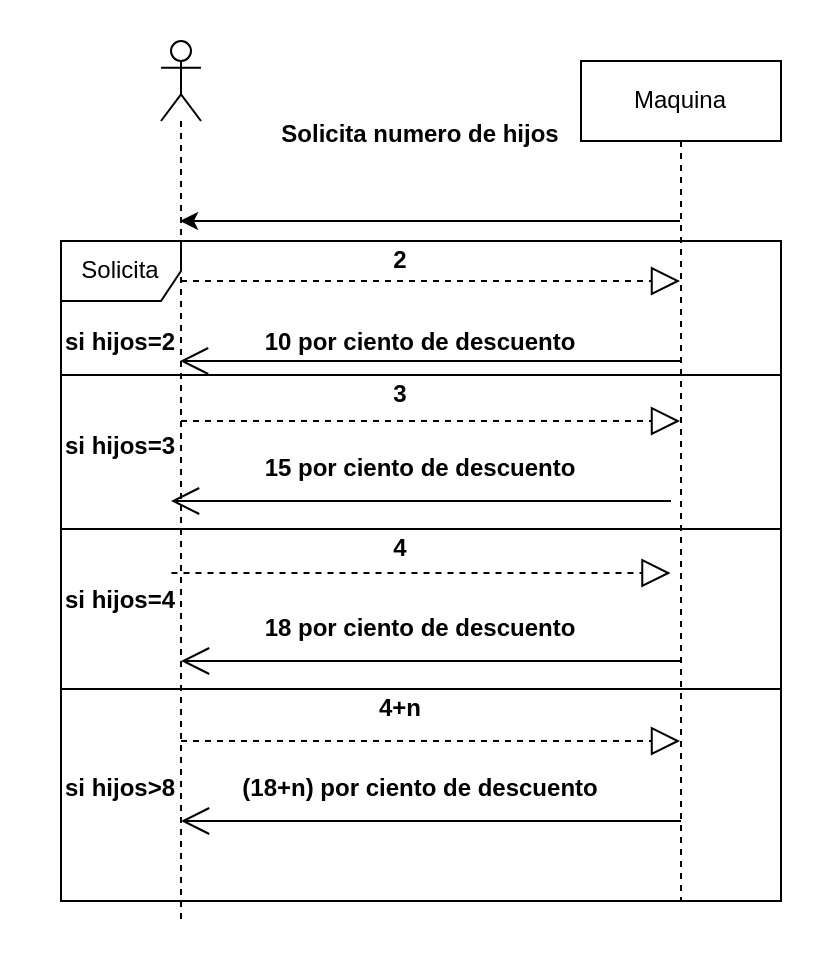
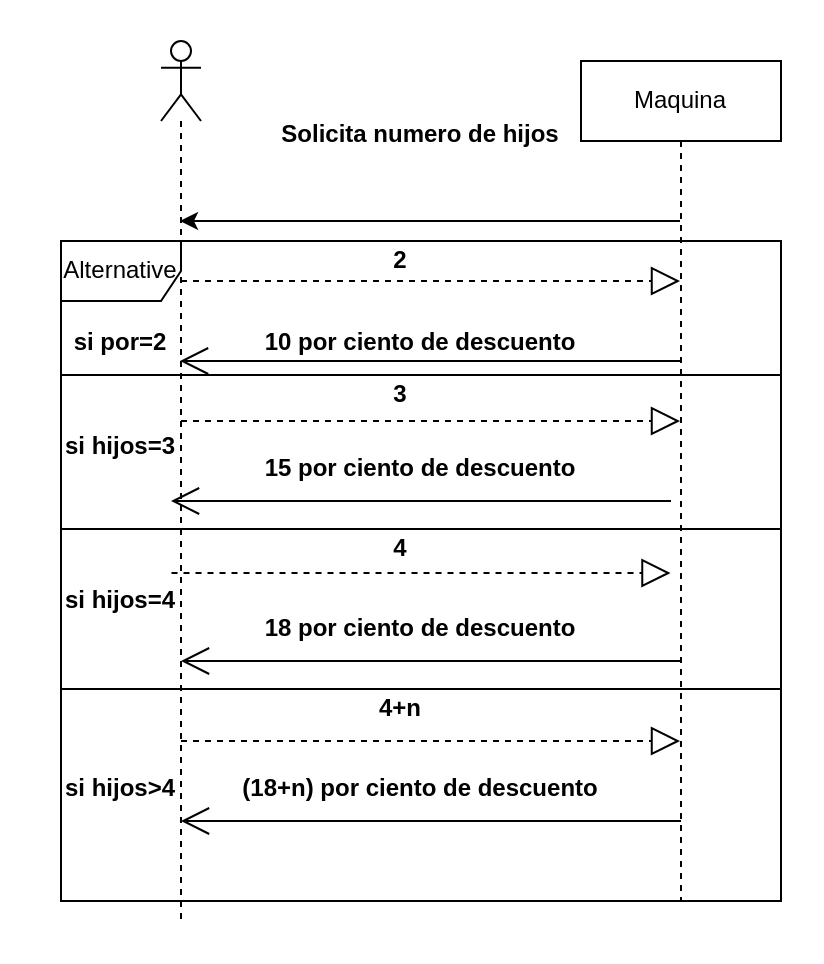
node "Solicita": label "Solicita" -> "Alternative"
node "si hijos=2": label "si hijos=2" -> "si por=2"
node "si hijos>8": label "si hijos>8" -> "si hijos>4"
